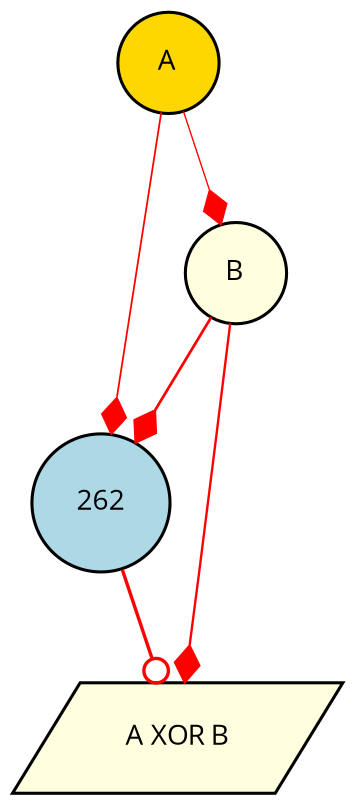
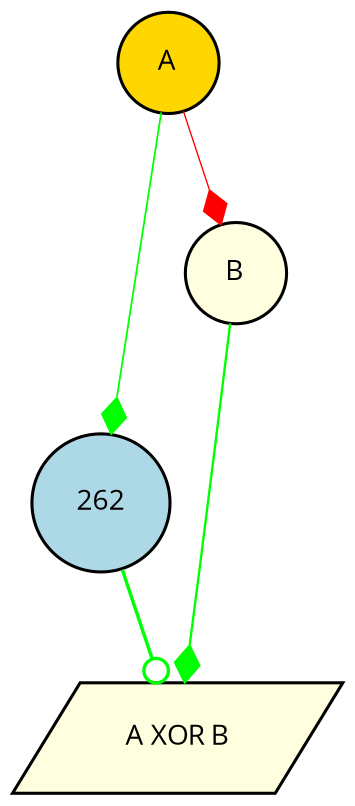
edge "A" -> "262": color red -> green
edge "B" -> "262": removed
edge "B" -> "A XOR B": color red -> green
edge "262" -> "A XOR B": color red -> green
